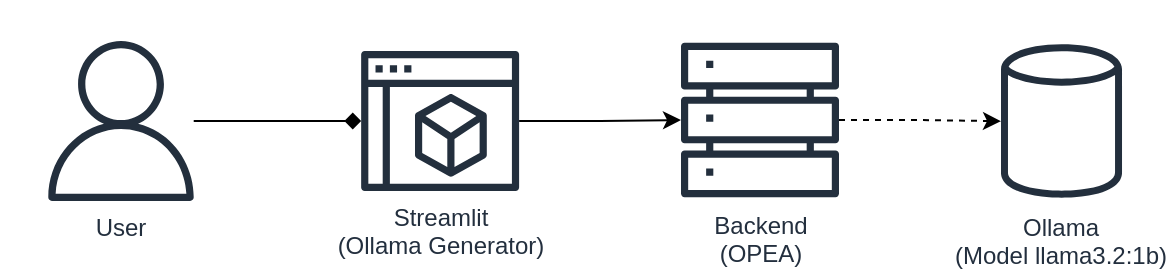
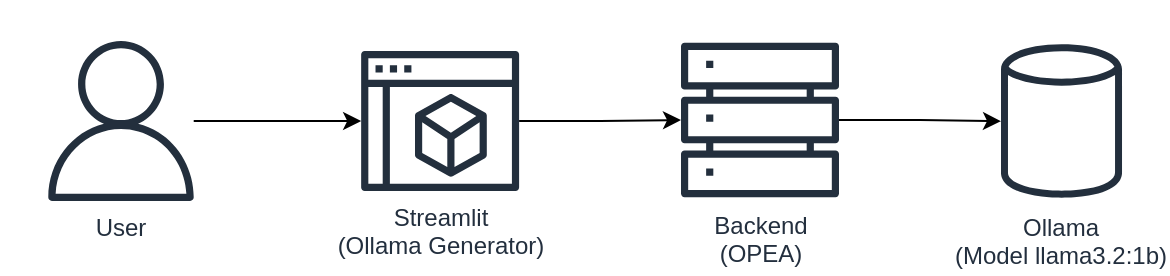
edge "Backend (OPEA)" -> "Ollama (Model llama3.2:1b)": style dashed -> solid
edge "User" -> "Streamlit (Ollama Generator)": arrowhead diamond -> classic
